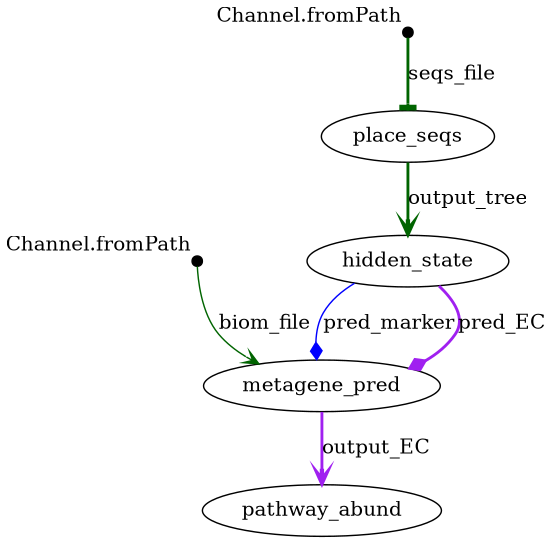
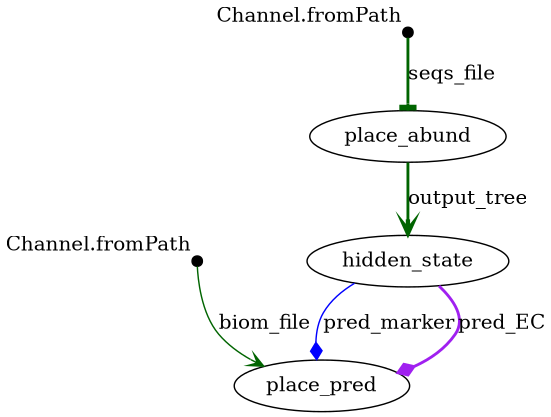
node "place_seqs": label "place_seqs" -> "place_abund"
node "metagene_pred": label "metagene_pred" -> "place_pred"
node "pathway_abund": removed
